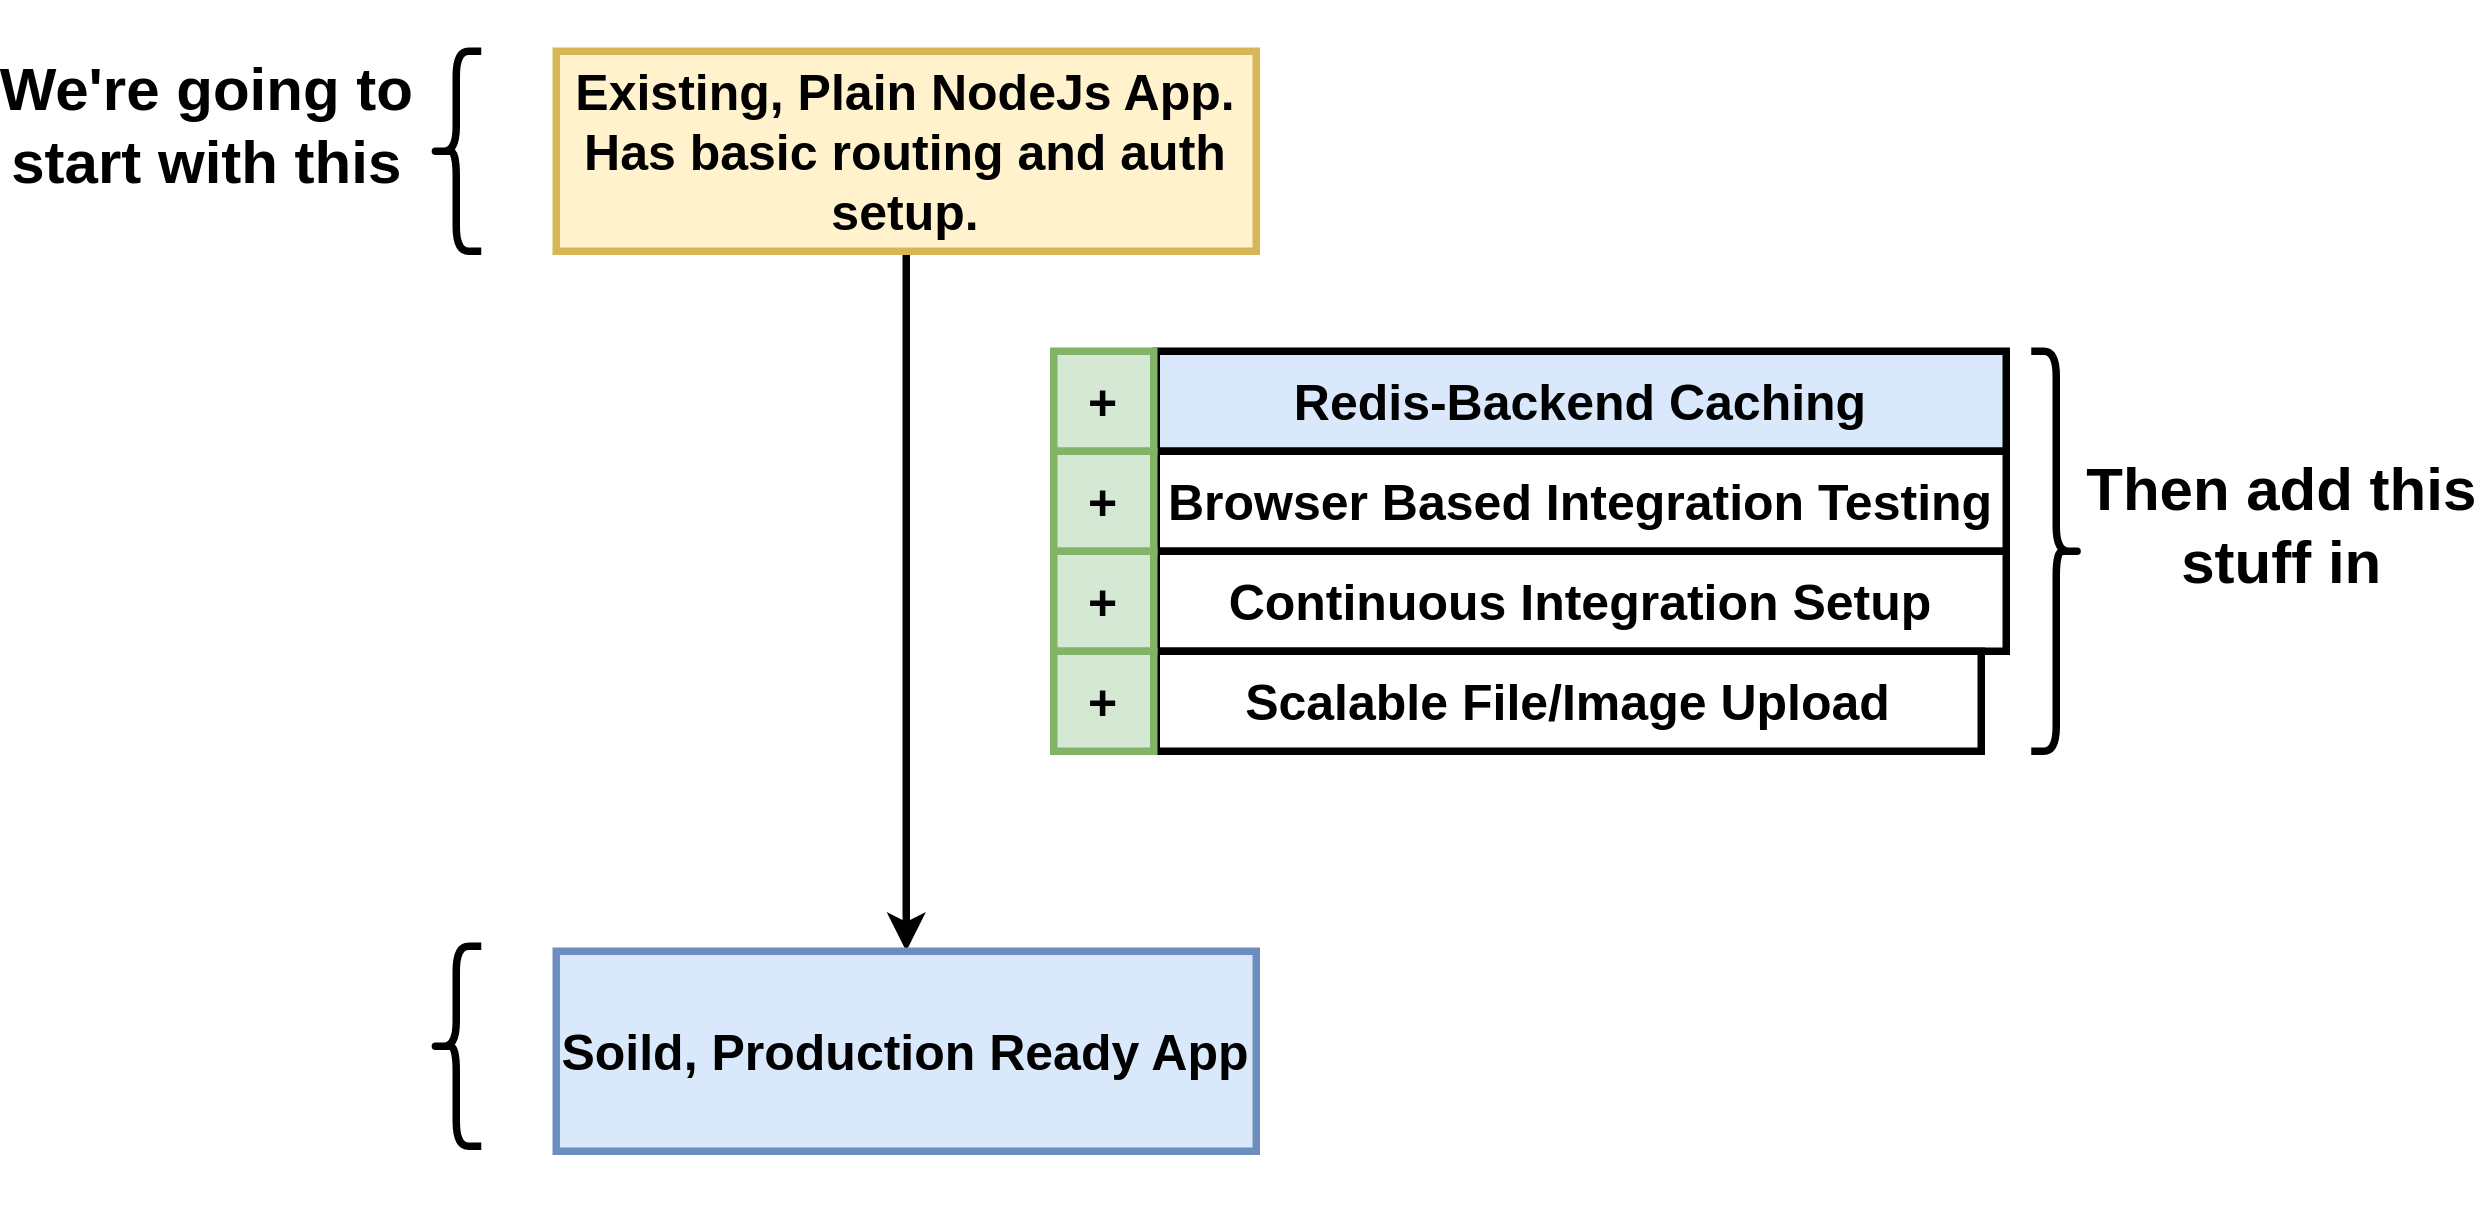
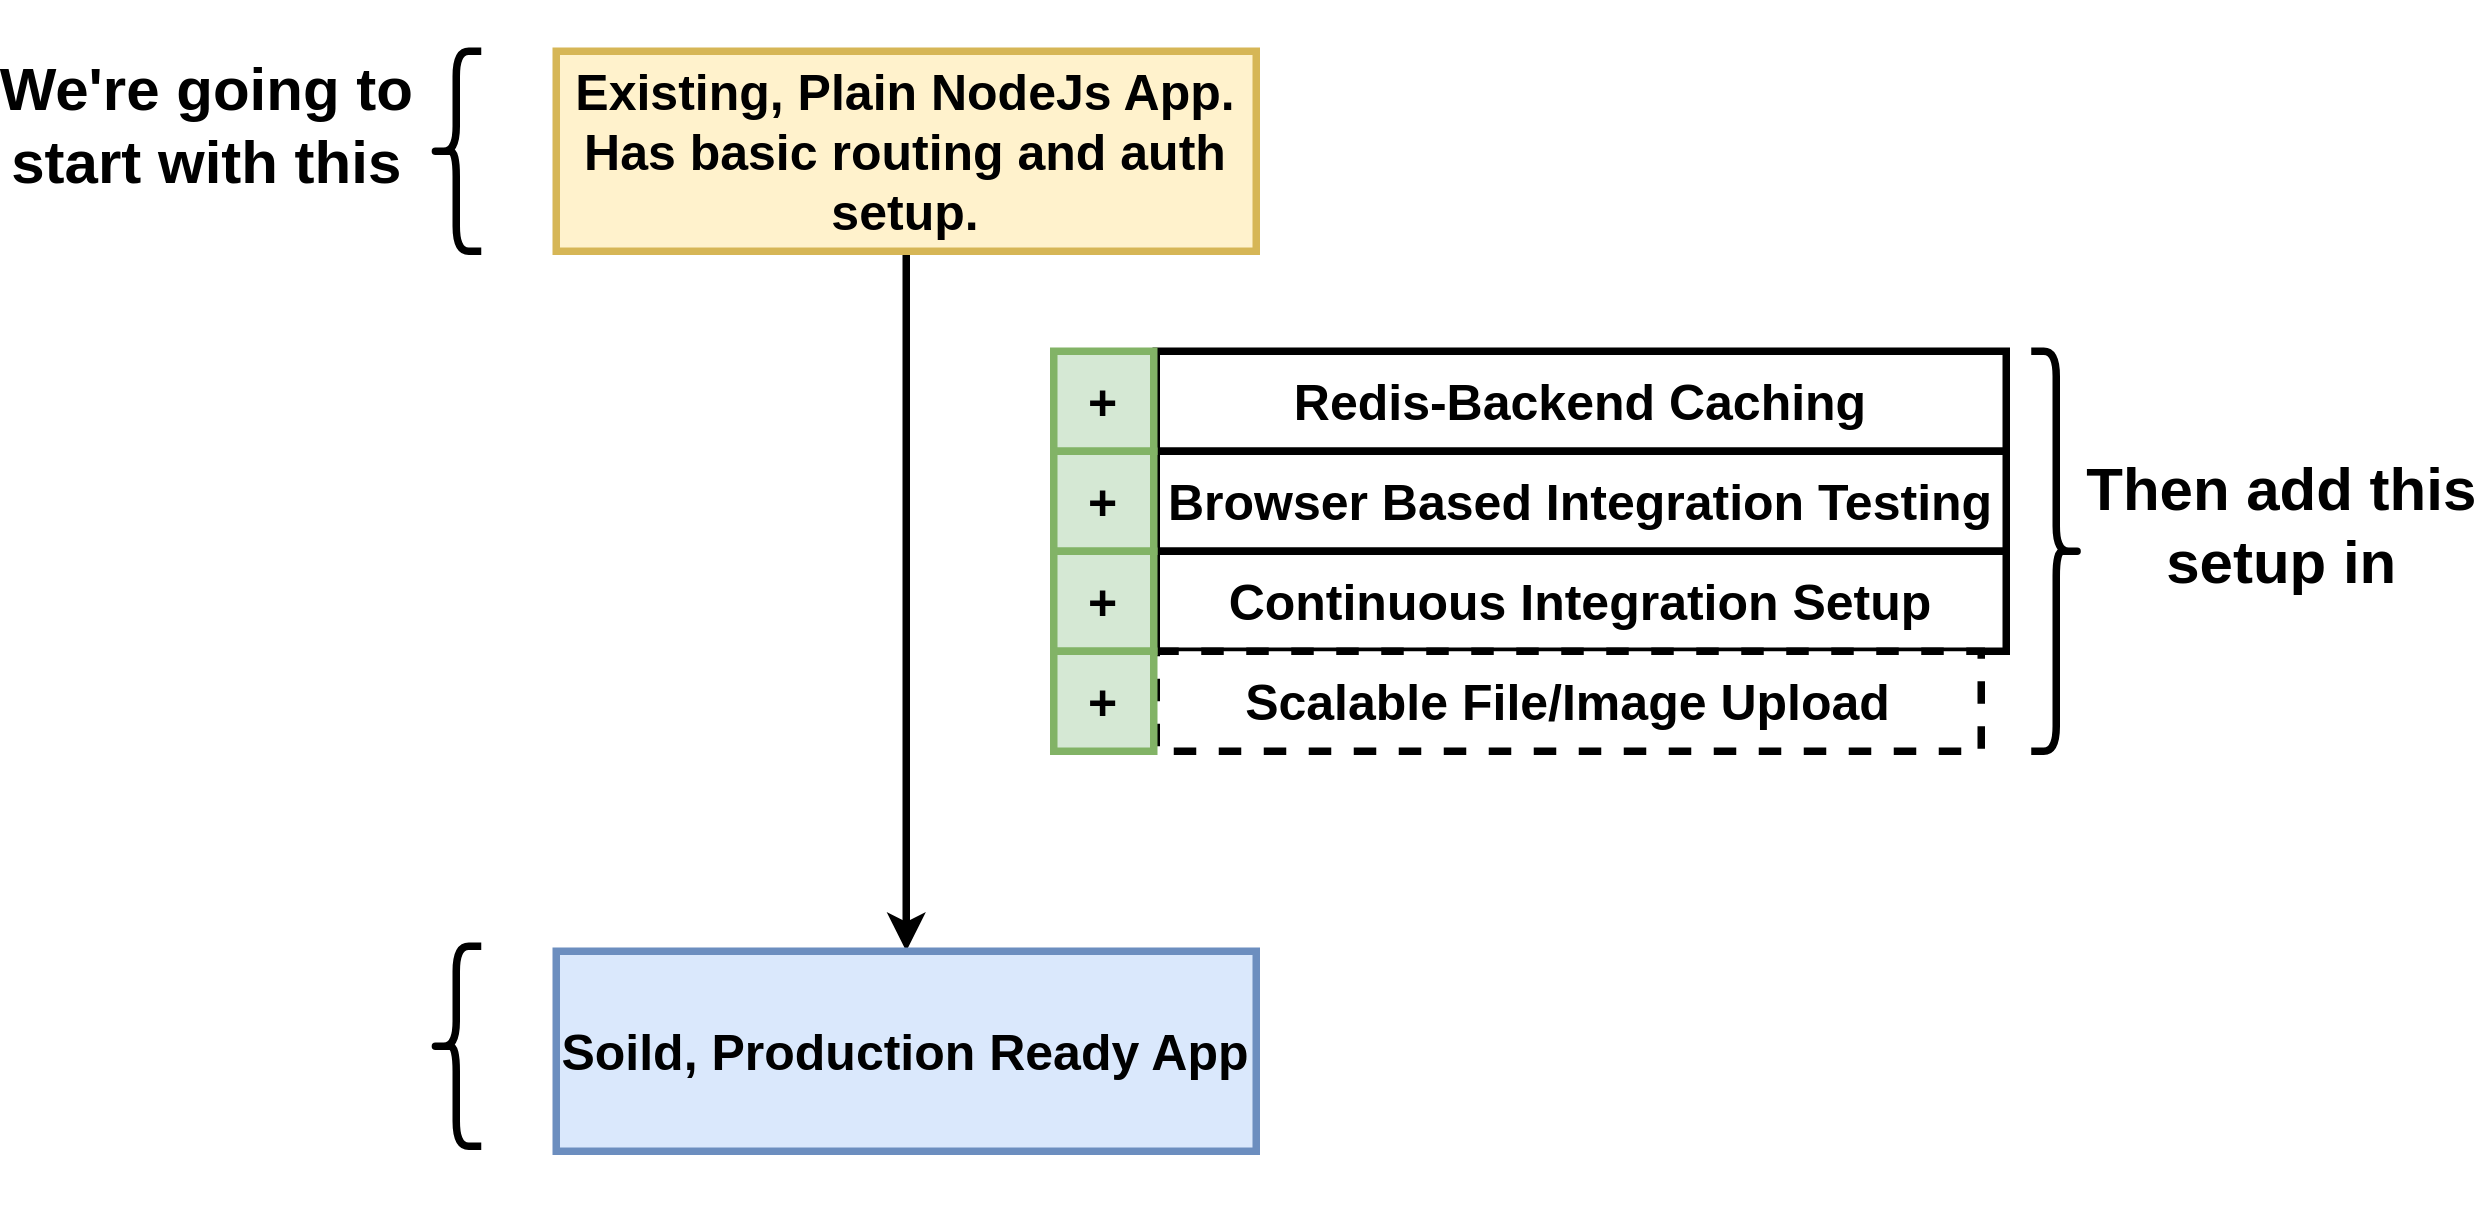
node "Redis-Backend Caching": fillcolor #dae8fc -> #ffffff
node "Then add this stuff in": label "Then add this stuff in" -> "Then add this setup in"
node "Scalable File/Image Upload": style solid -> dashed
